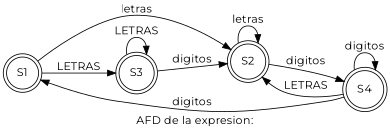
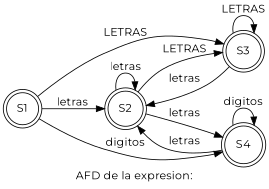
edge "S3" -> "S2": label "digitos" -> "letras"
edge "S2" -> "S4": label "digitos" -> "letras"
edge "S2" -> "S3": added, label "LETRAS"
edge "S4" -> "S2": label "LETRAS" -> "letras"
edge "S4" -> "S1": reversed
